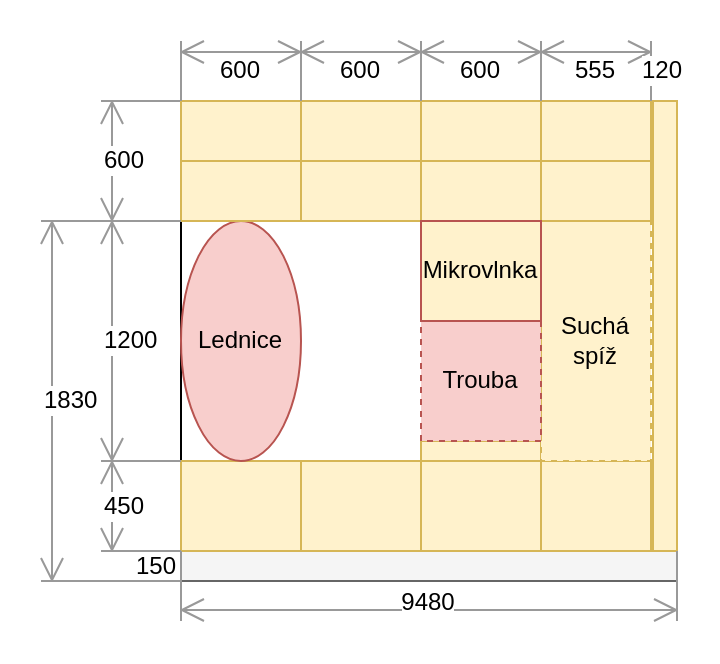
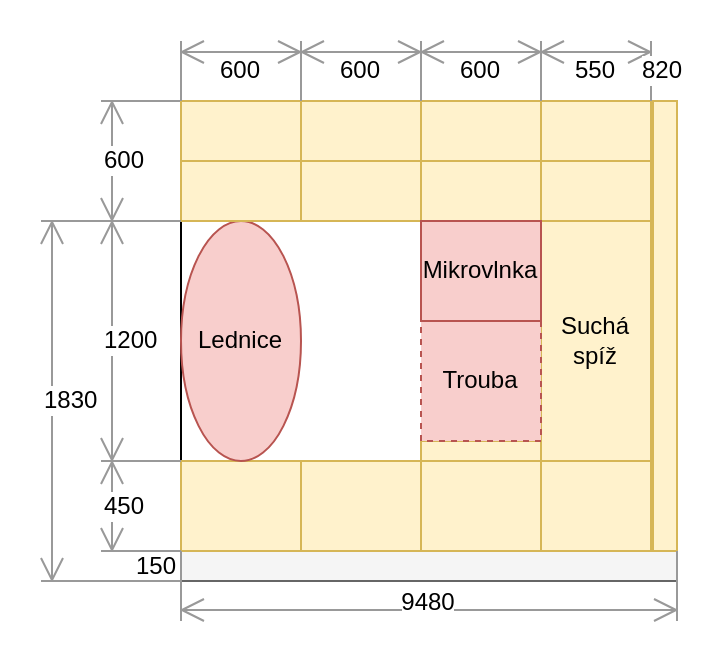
node "555": label "555" -> "550"
node "120": label "120" -> "820"
node "Mikrovlnka": fillcolor #fff2cc -> #f8cecc
node "Suchá spíž": style dashed -> solid
